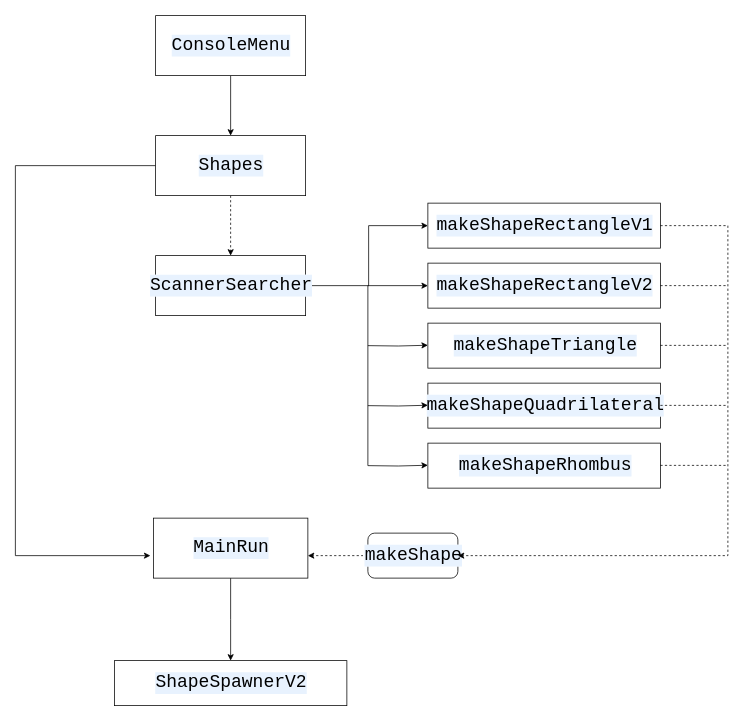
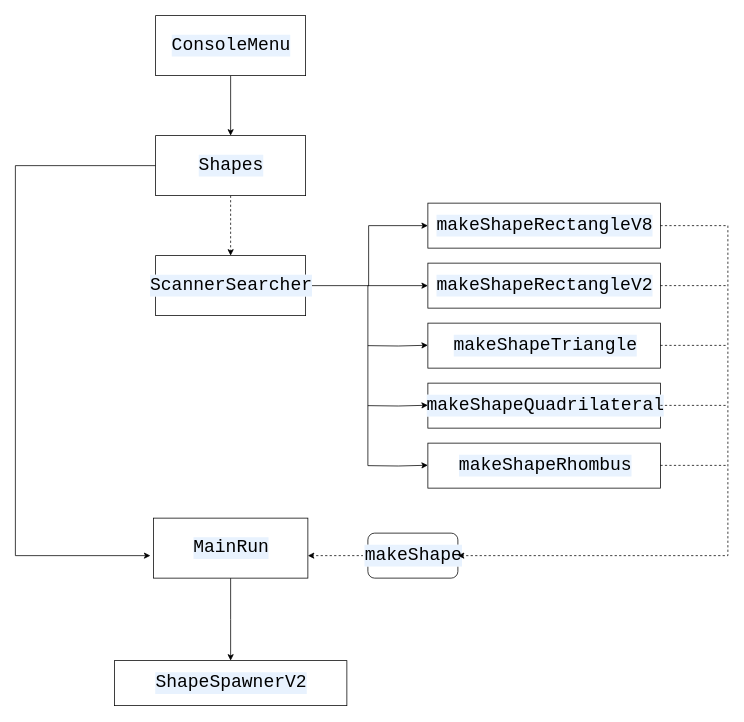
node "makeShapeRectangleV1": label "makeShapeRectangleV1" -> "makeShapeRectangleV8"
